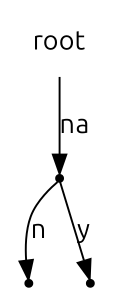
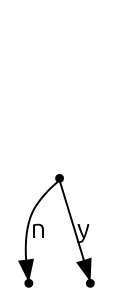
node "root": removed
